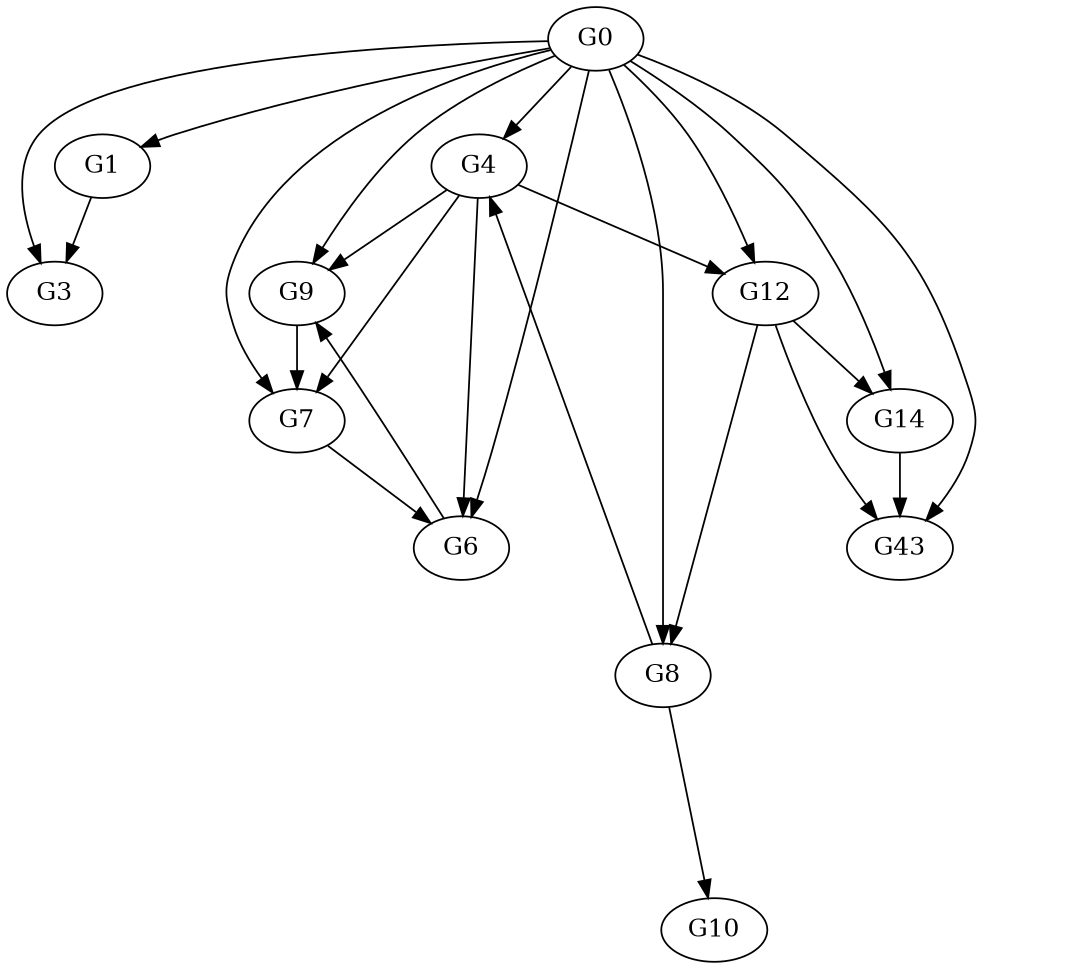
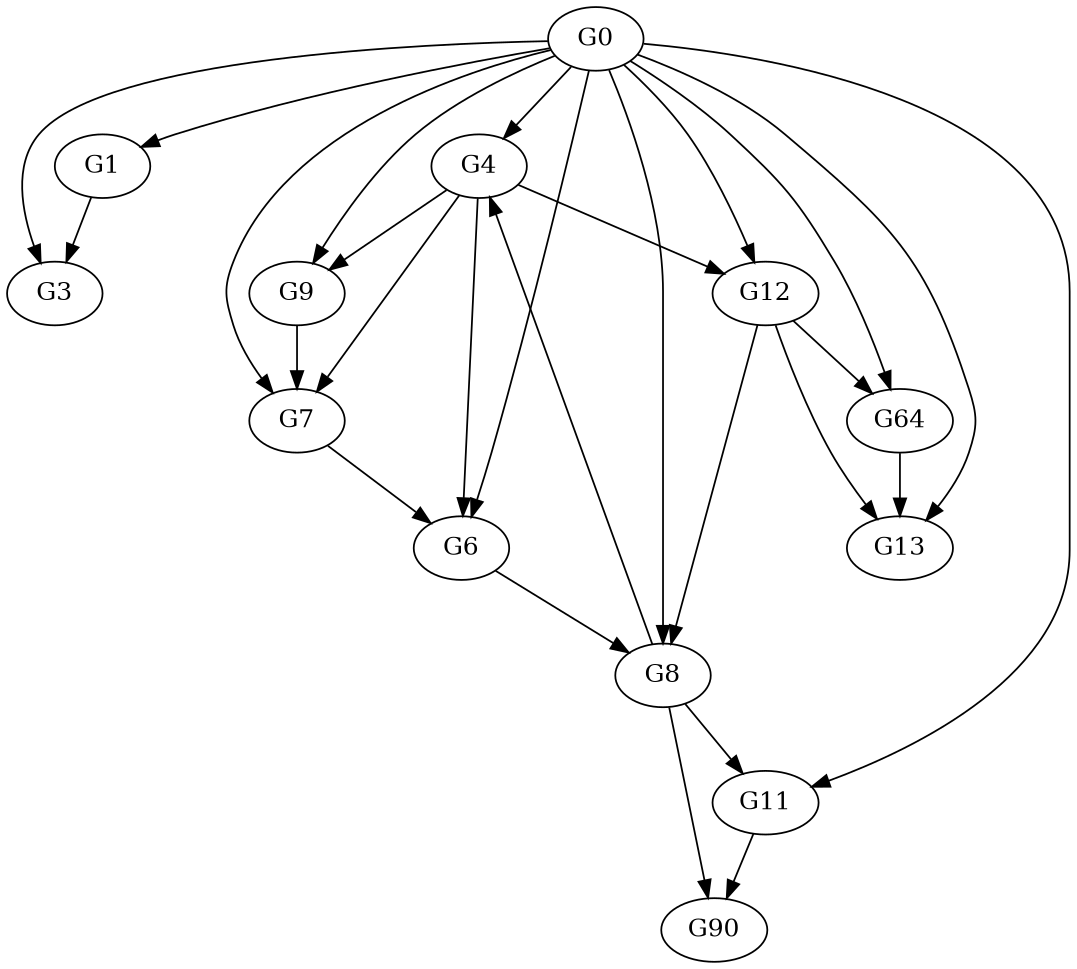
node "G14": label "G14" -> "G64"
edge "G6" -> "G9": now "G6" -> "G8"
node "G43": label "G43" -> "G13"
node "G11": added
node "G10": label "G10" -> "G90"
